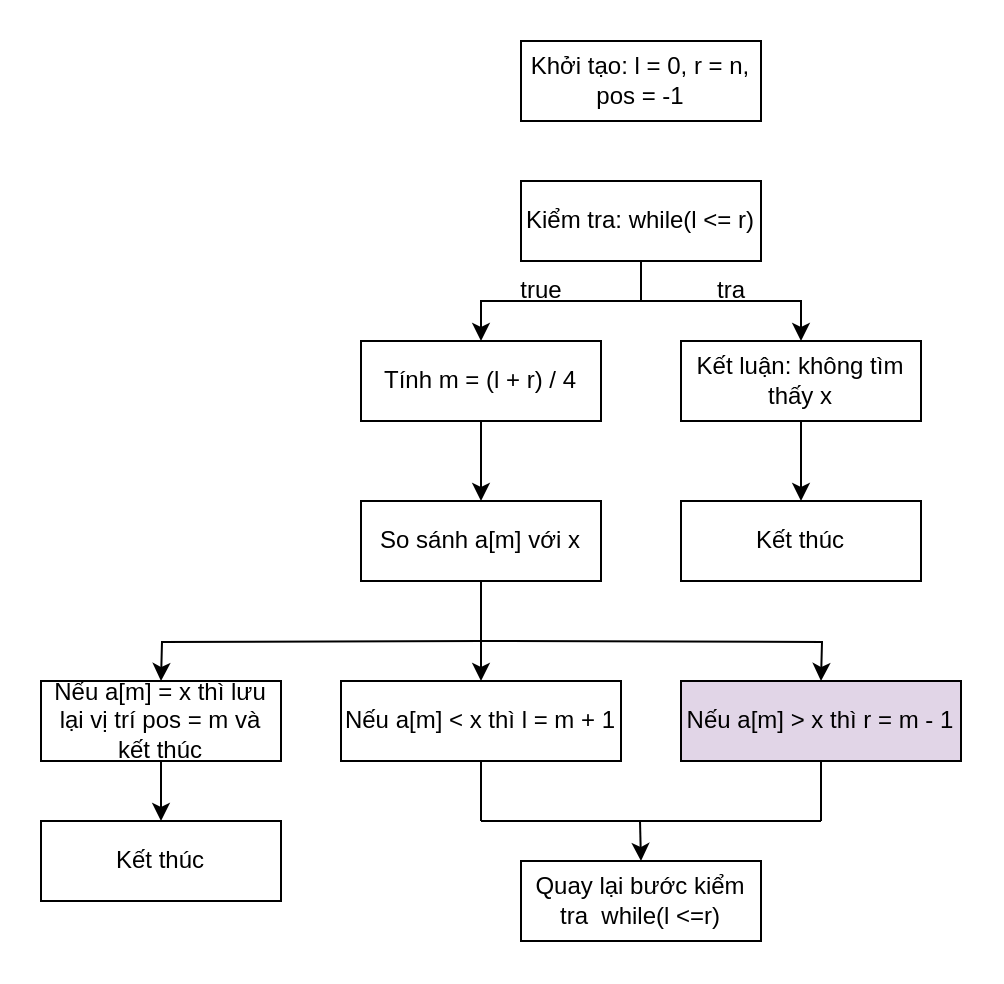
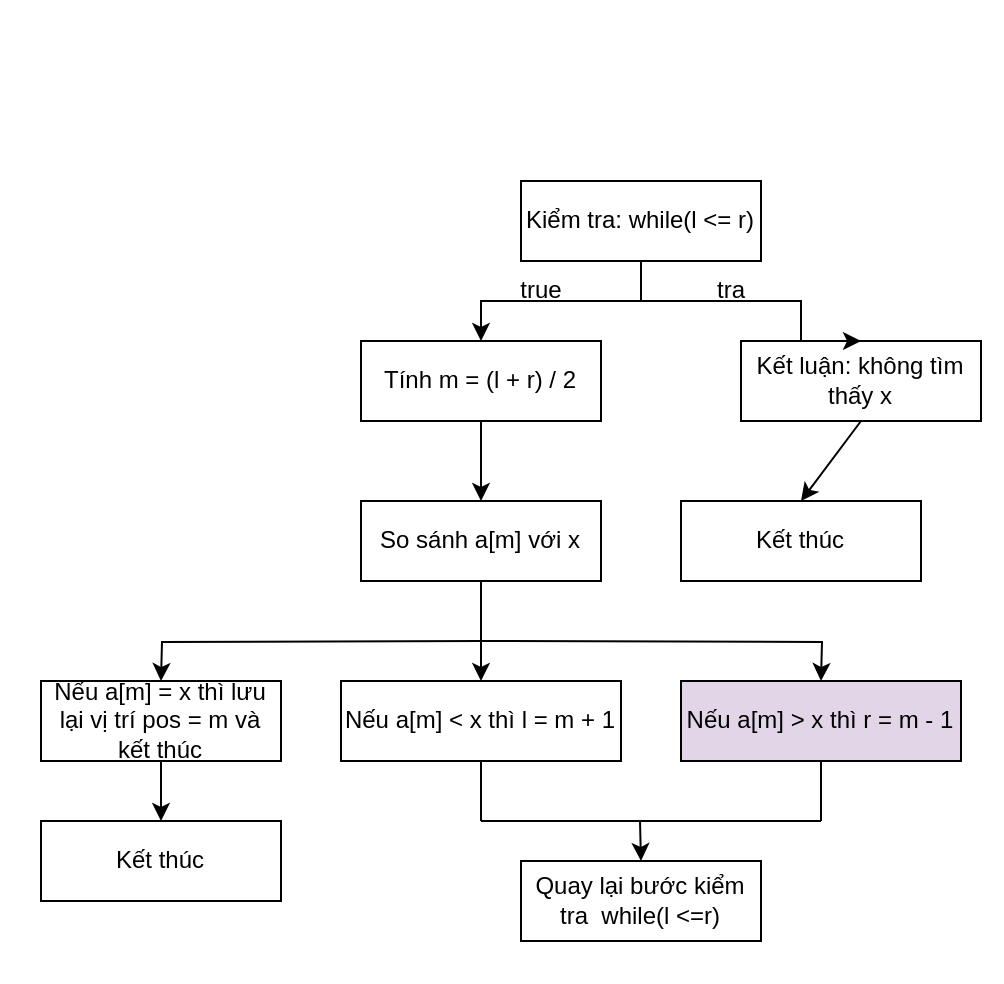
node "Khởi tạo: l = 0, r = n, pos = -1": removed
node "Tính m = (l + r) / 4": label "Tính m = (l + r) / 4" -> "Tính m = (l + r) / 2"
node "Kết luận: không tìm thấy x": moved (801, 381) -> (861, 381)
